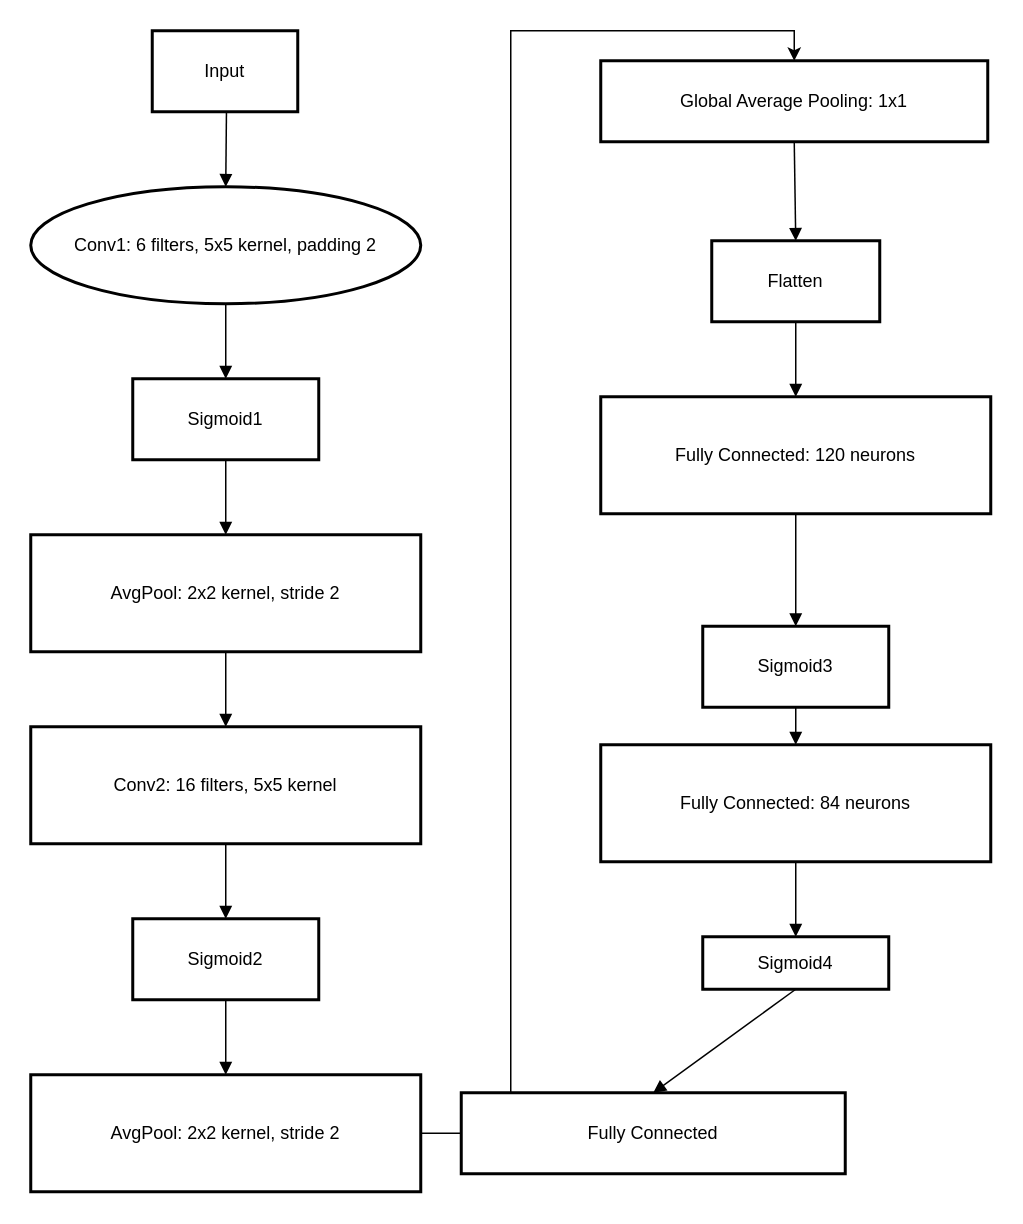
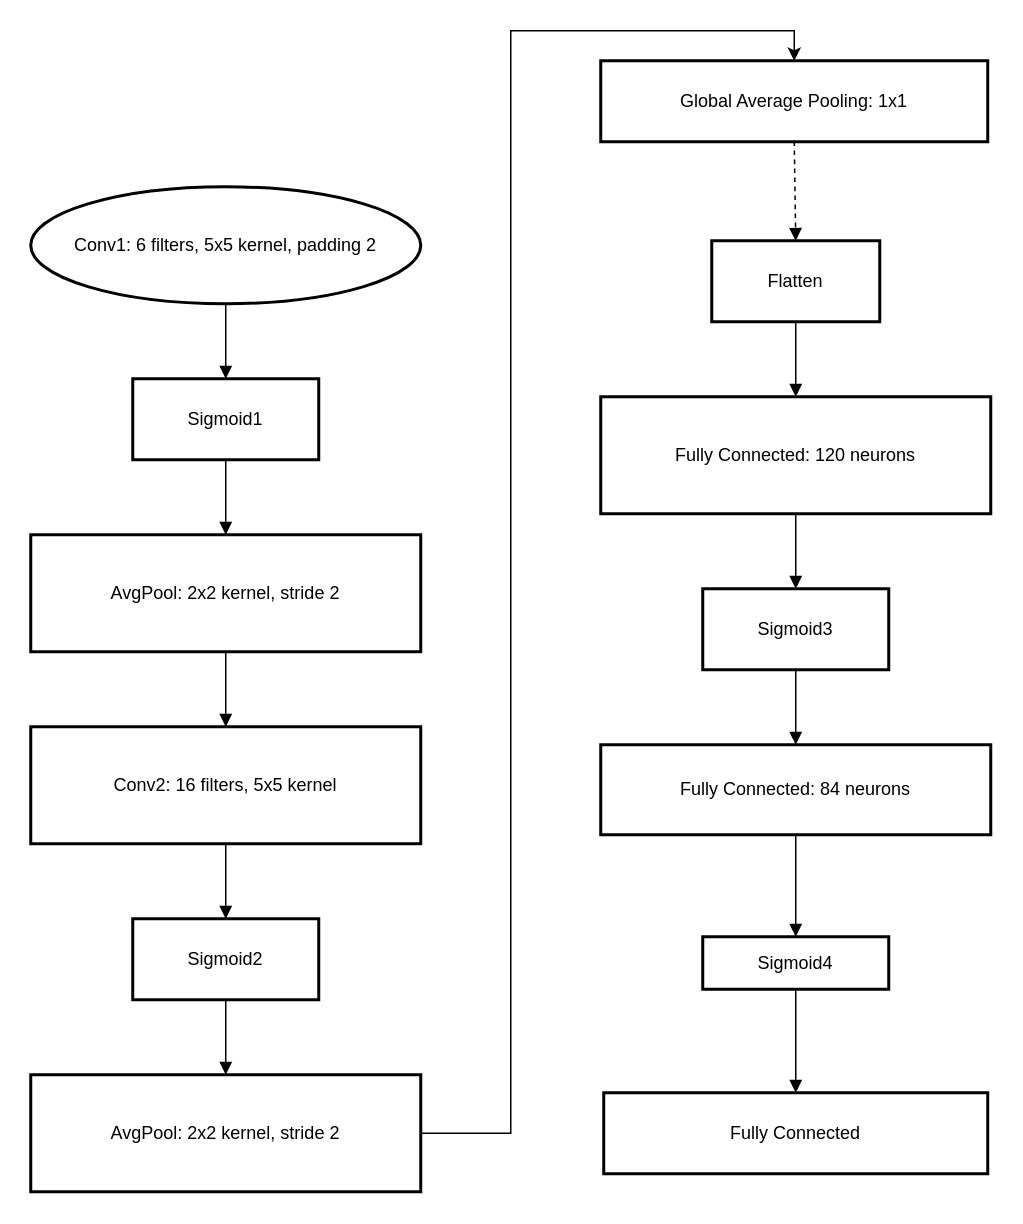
node "Input": removed
edge "Input" -> "Conv1: 6 filters, 5x5 kernel, padding 2": removed
edge "Global Average Pooling: 1x1" -> "Flatten": style solid -> dashed
node "Sigmoid3": moved (796, 667) -> (796, 629)
node "Fully Connected: 84 neurons": size 390x117 -> 390x90
node "Fully Connected": moved (653, 1133) -> (796, 1133)
